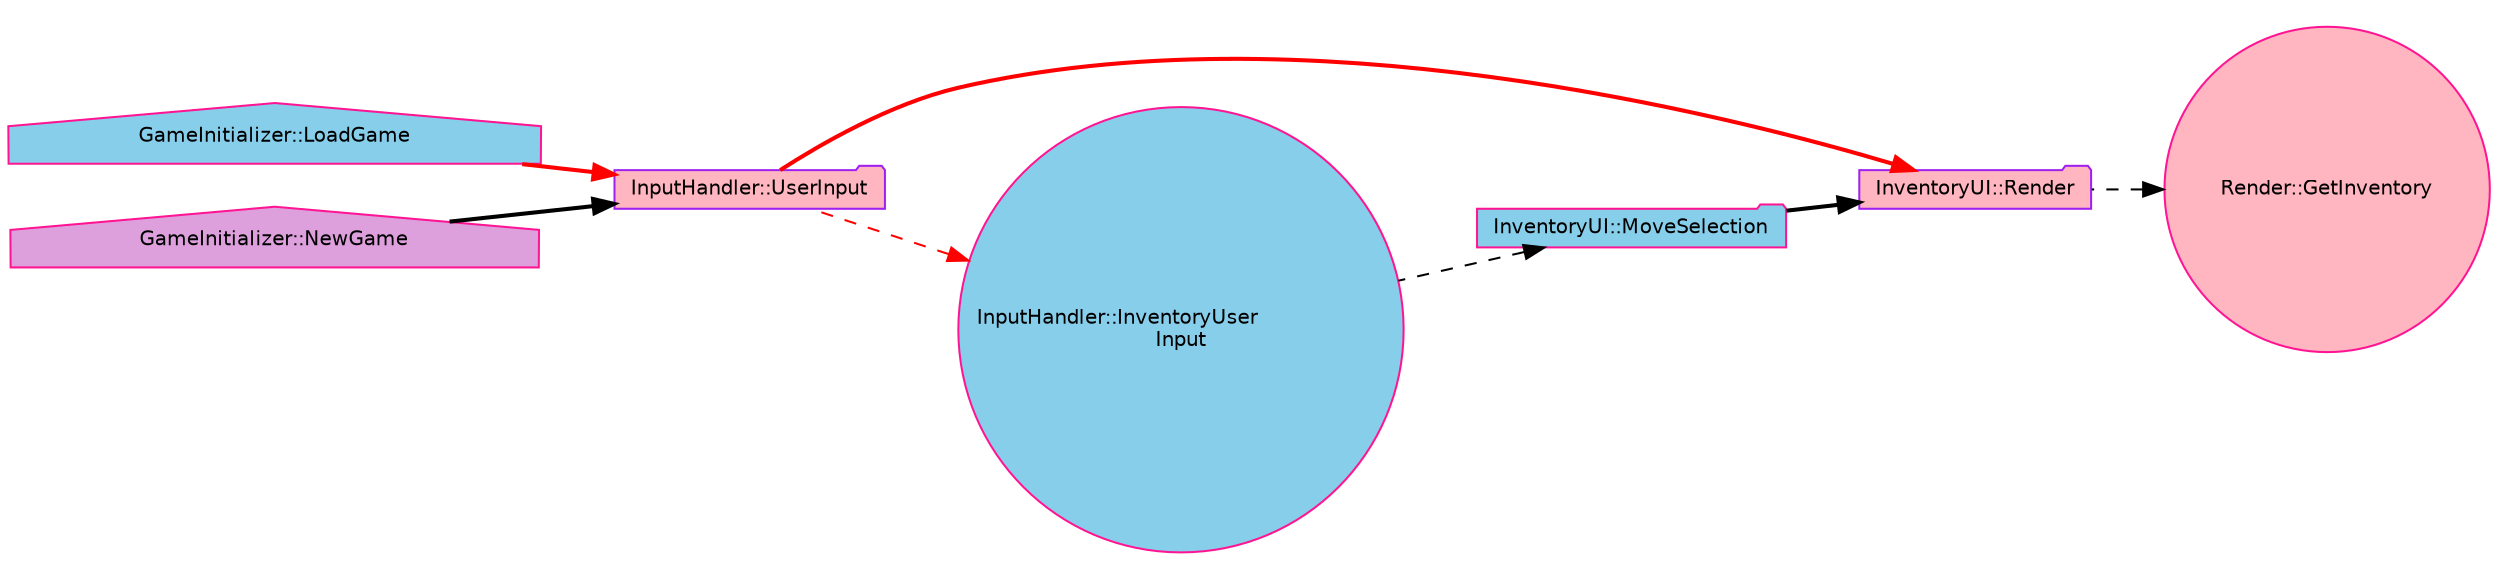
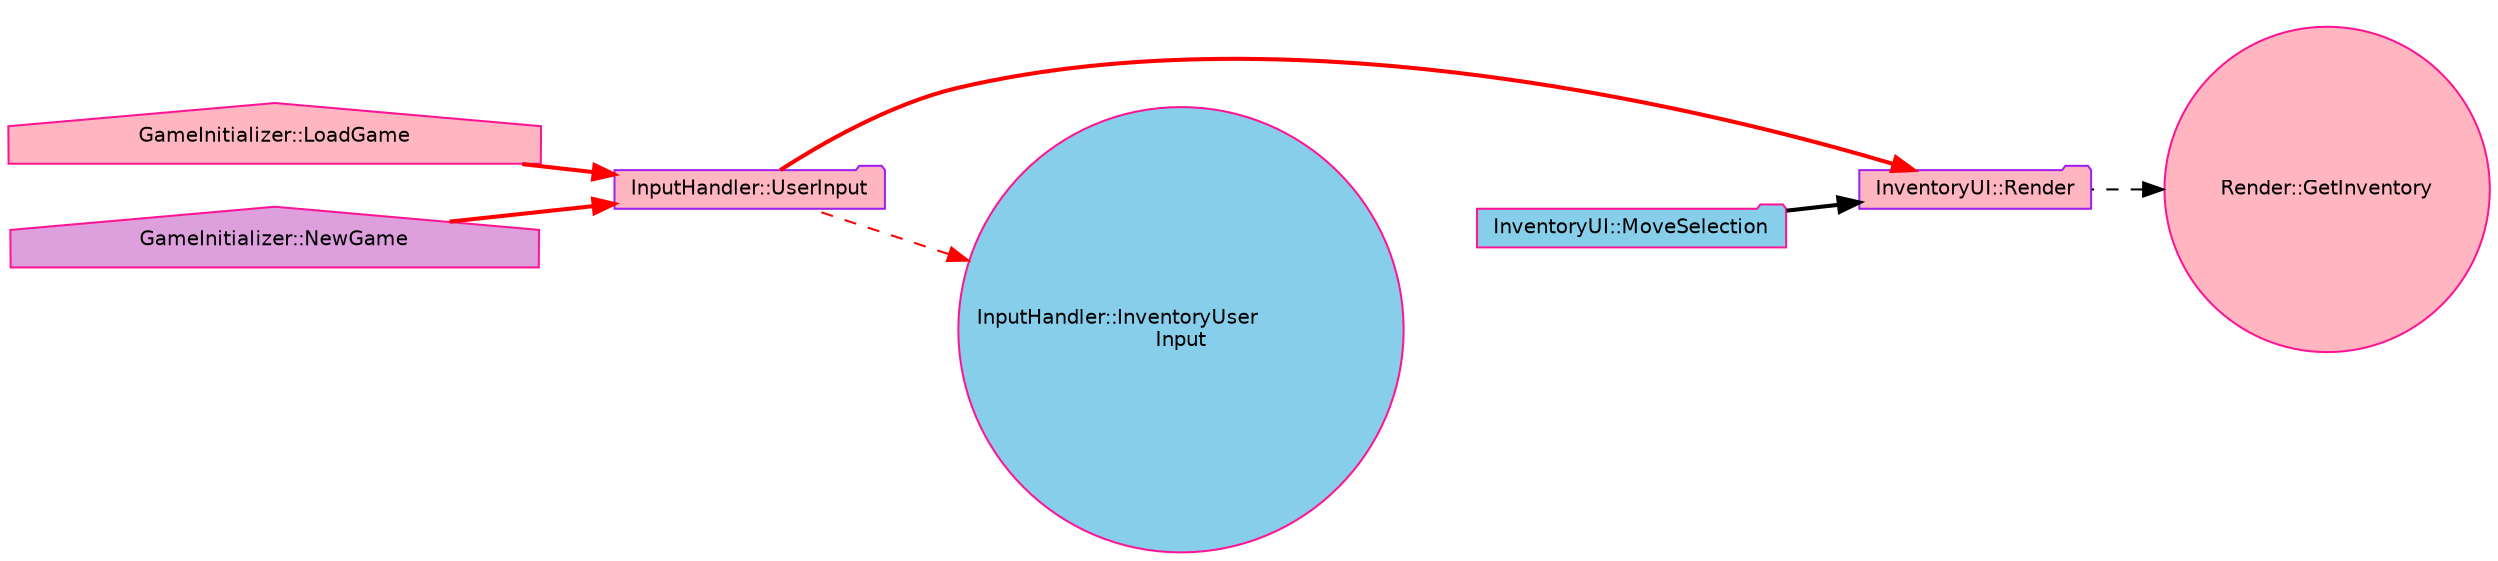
node "GameInitializer::LoadGame": fillcolor skyblue -> lightpink
edge "GameInitializer::NewGame" -> "InputHandler::UserInput": color black -> red
edge "InputHandler::InventoryUser Input" -> "InventoryUI::MoveSelection": removed
